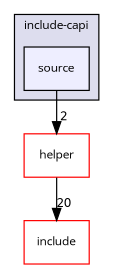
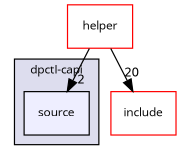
cluster "include-capi": label "include-capi" -> "dpctl-capi"
edge "source" -> "helper": reversed
